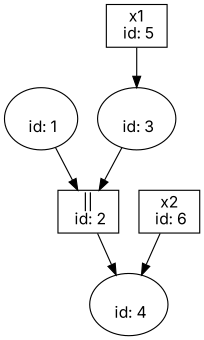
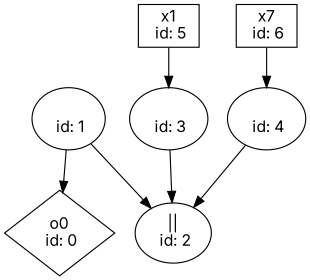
node "|| id: 2": shape box -> ellipse
node "x2 id: 6": label "x2 id: 6" -> "x7 id: 6"
node "o0 id: 0": added
edge "|| id: 2" -> "id: 4": reversed
